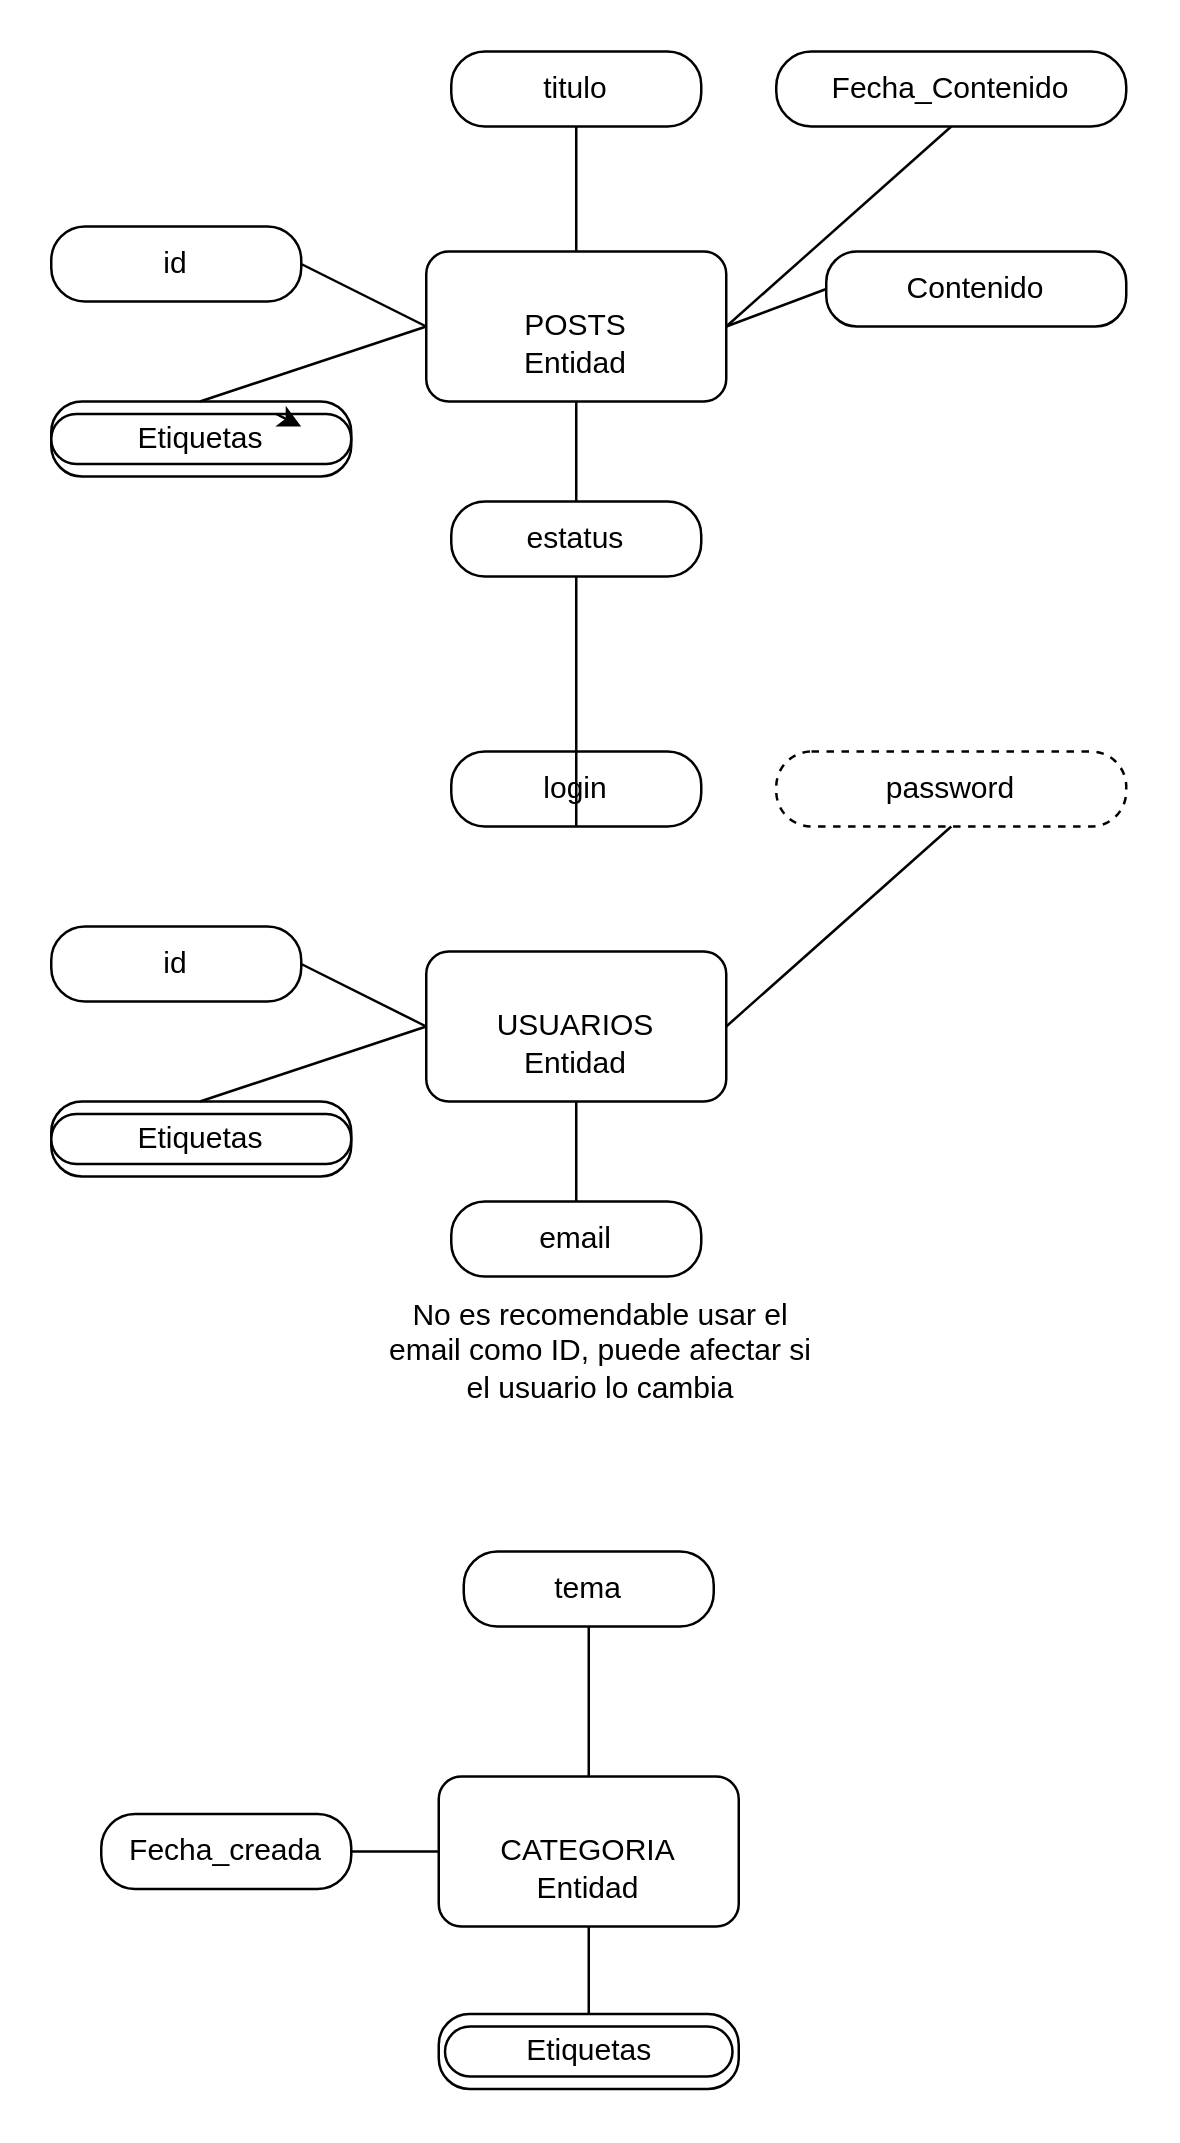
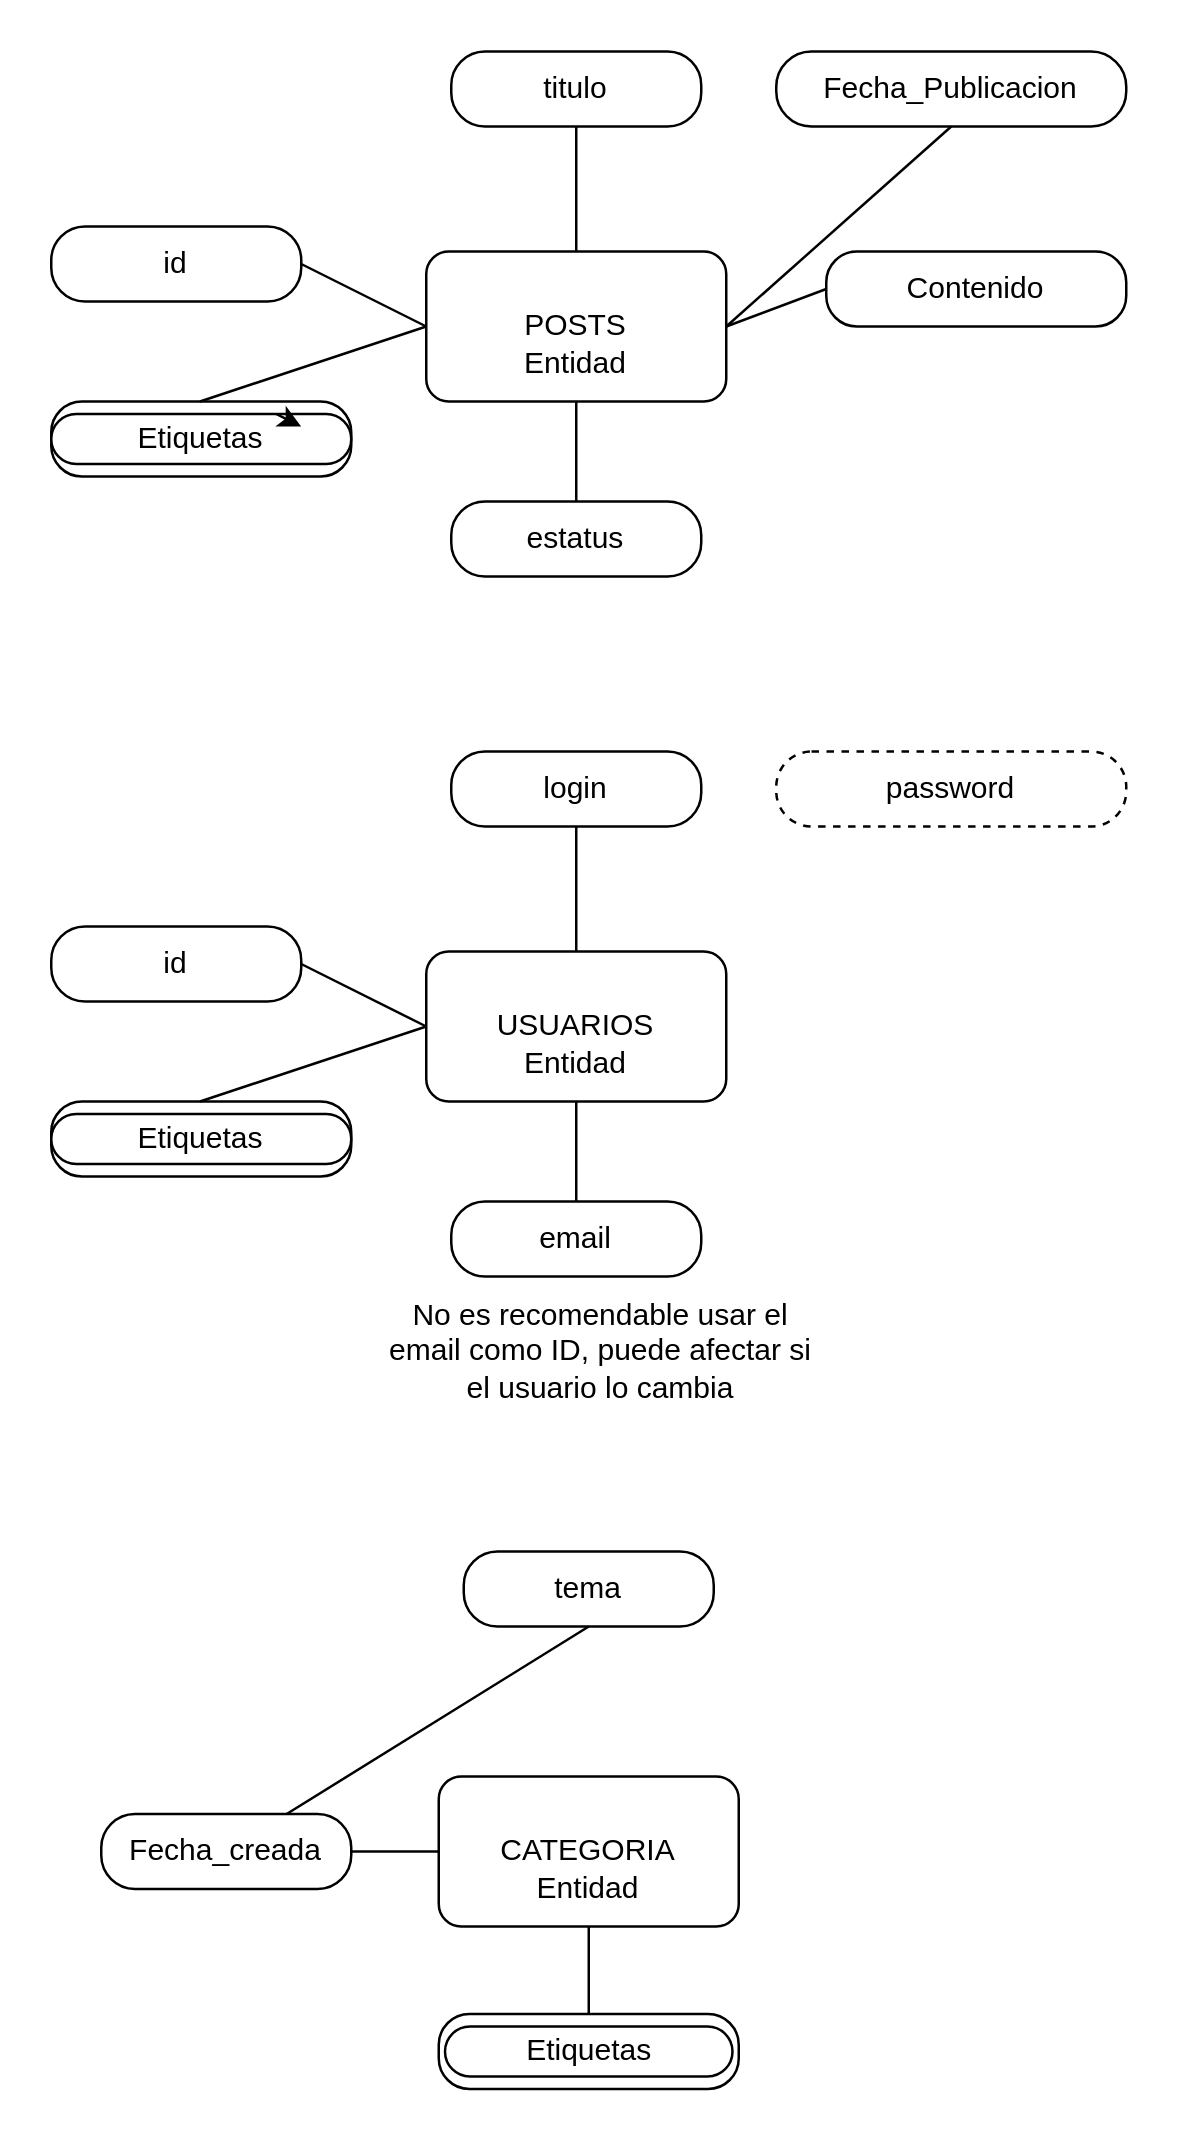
node "Fecha_Contenido": label "Fecha_Contenido" -> "Fecha_Publicacion"
edge "estatus" -- "login": now "USUARIOS" -- "login"
edge "password" -- "USUARIOS": removed
edge "tema" -- "CATEGORIA": now "tema" -- "Fecha_creada"
